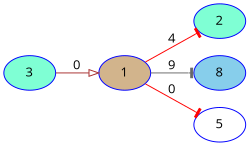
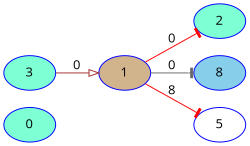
edge "1" -> "2": label "4" -> "0"
edge "1" -> "8": label "9" -> "0"
edge "1" -> "5": label "0" -> "8"
node "0": added
